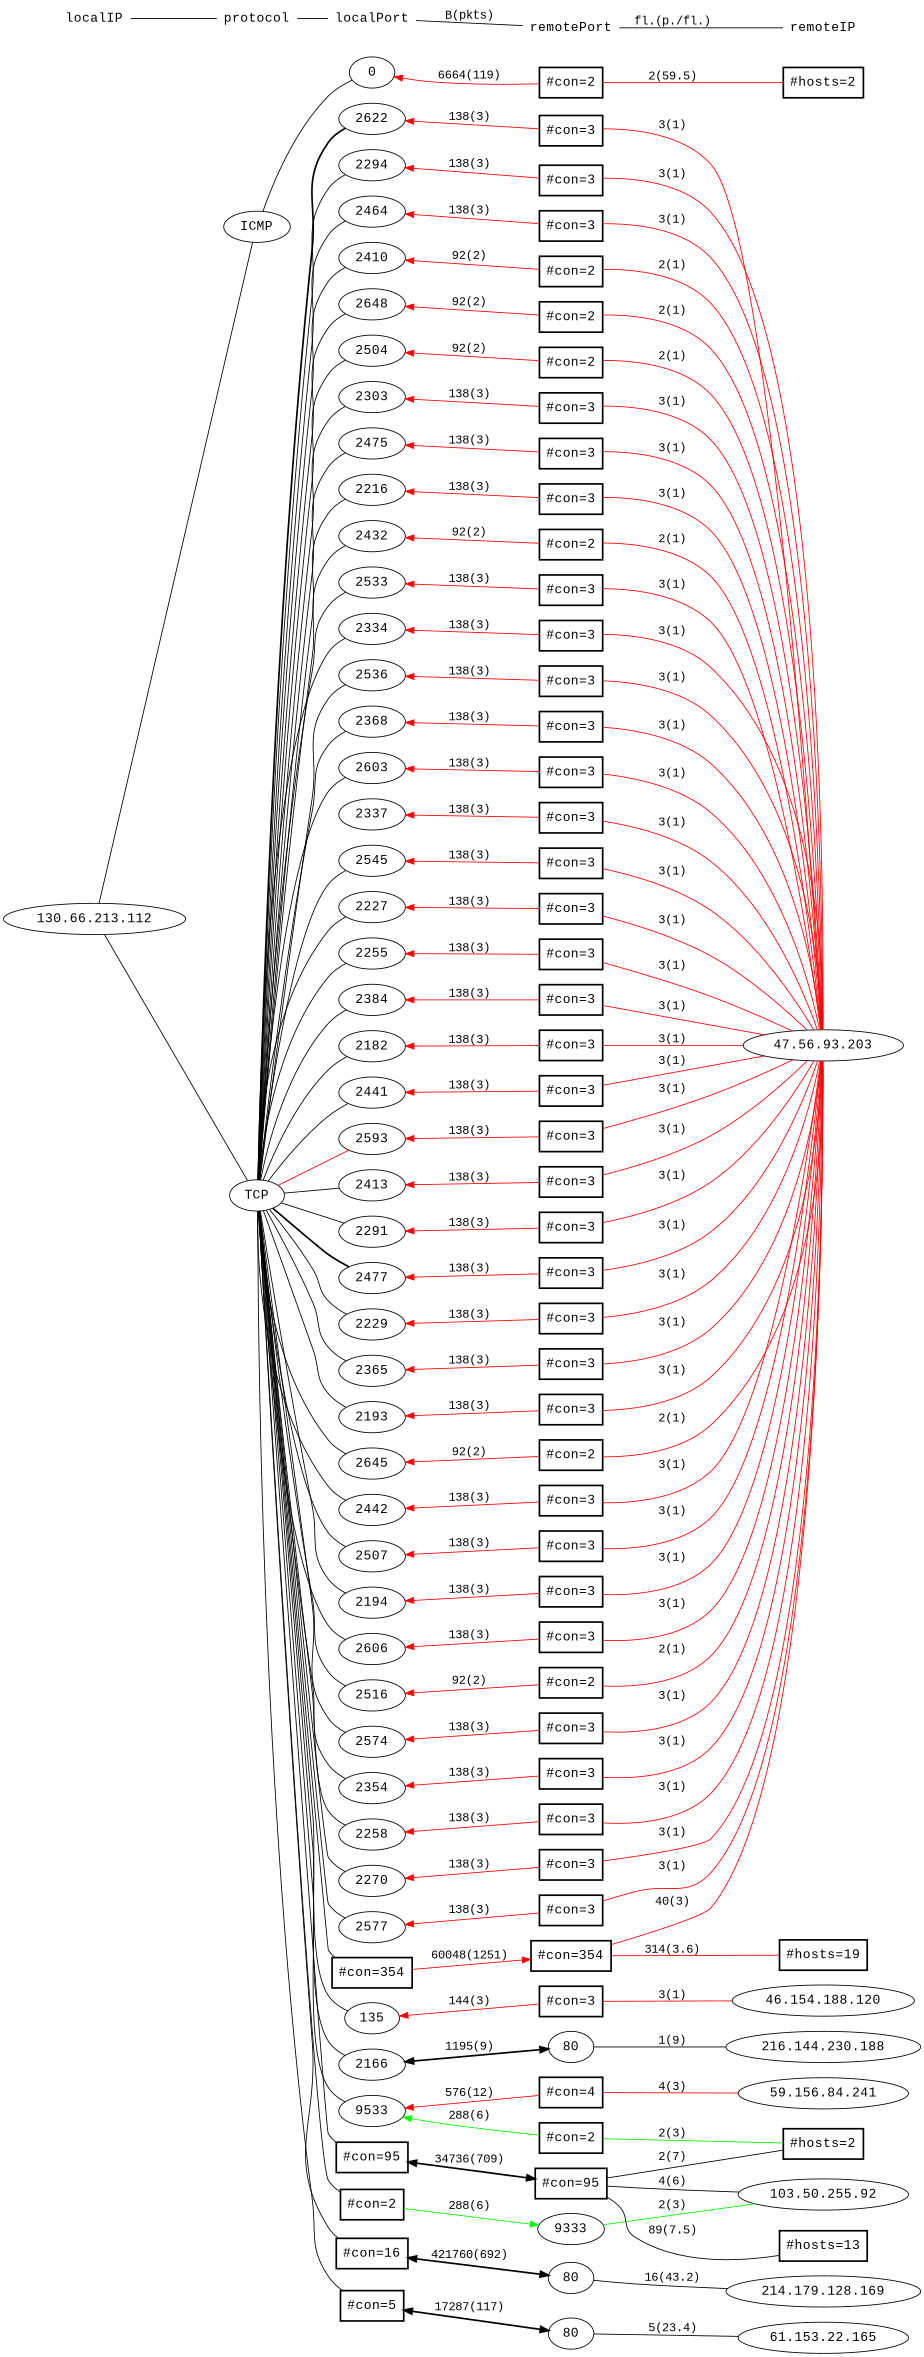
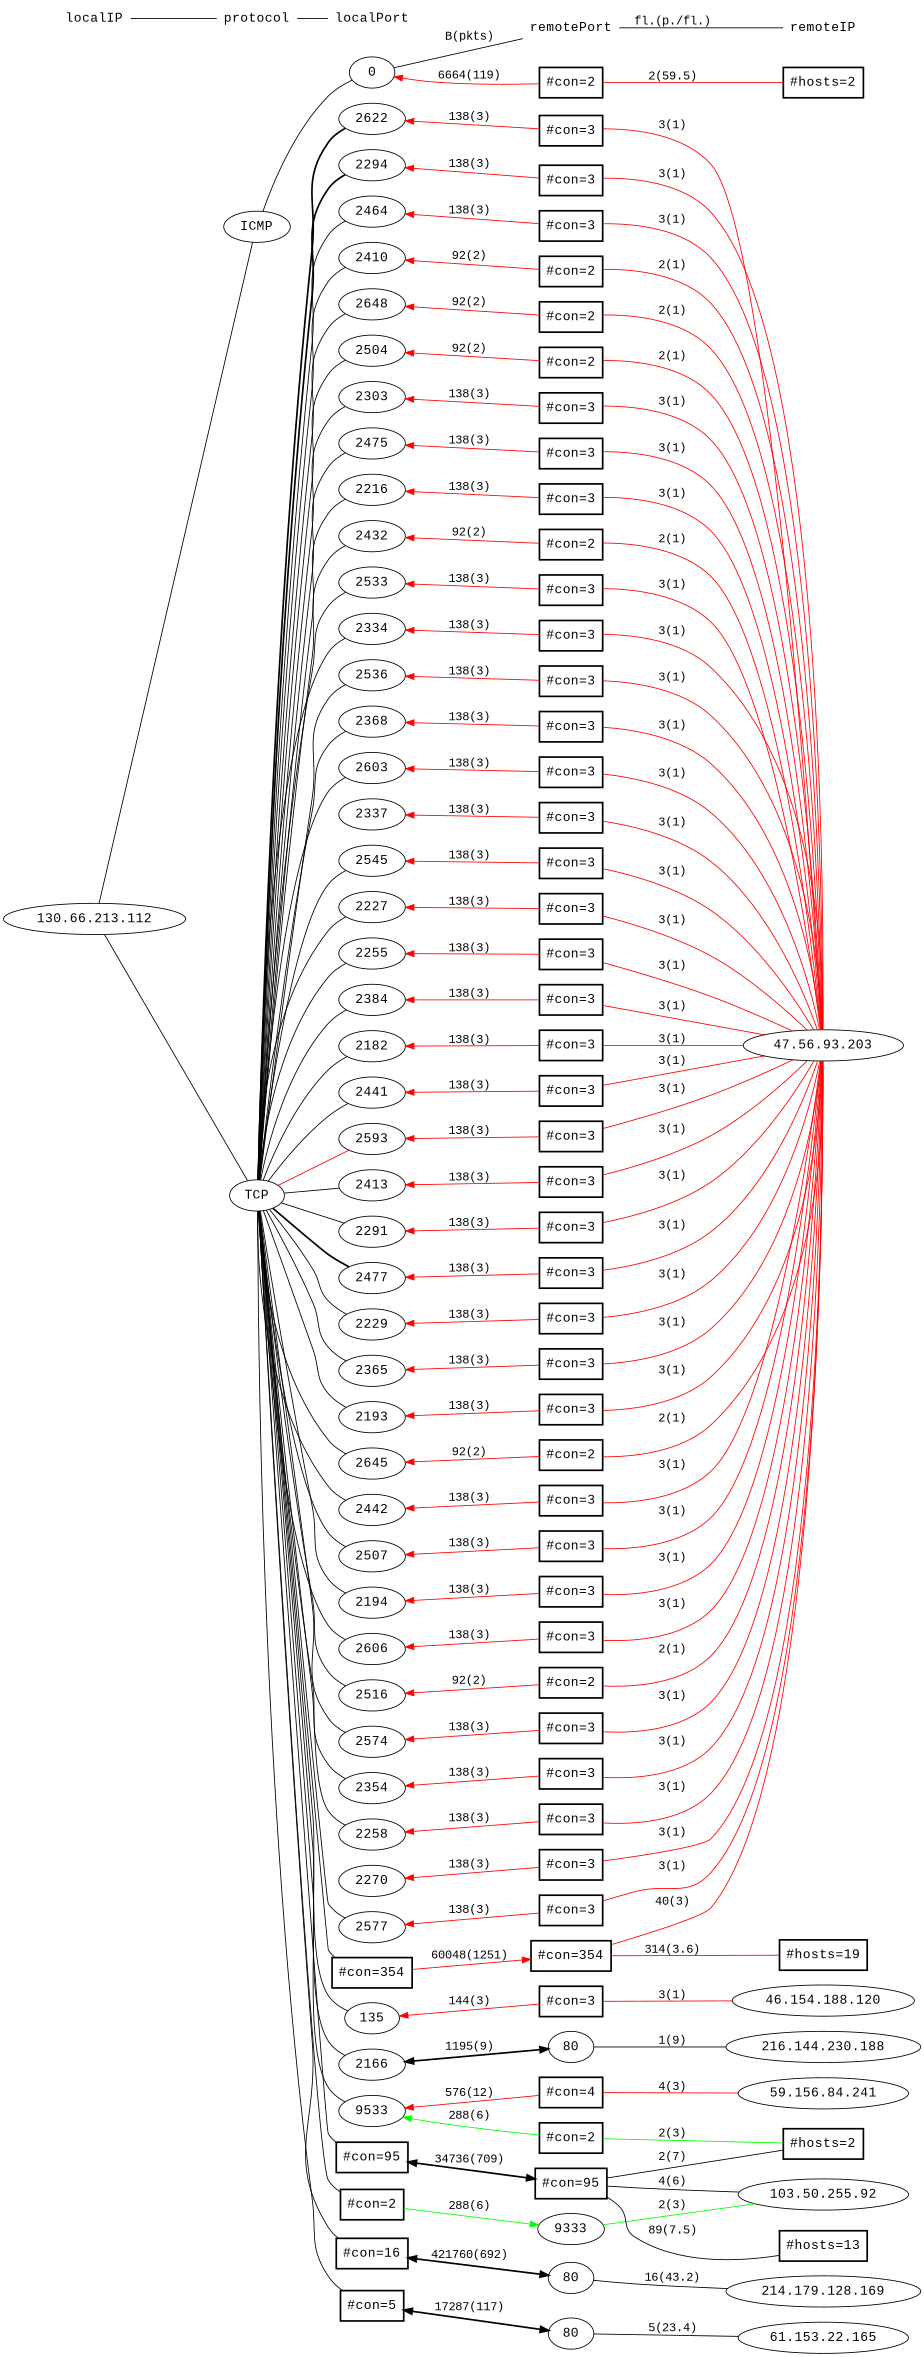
edge "localPort" -- "remotePort": now "0" -- "remotePort"
edge "2294" -- "TCP": style solid -> bold
edge "TCP" -- "2270": removed
